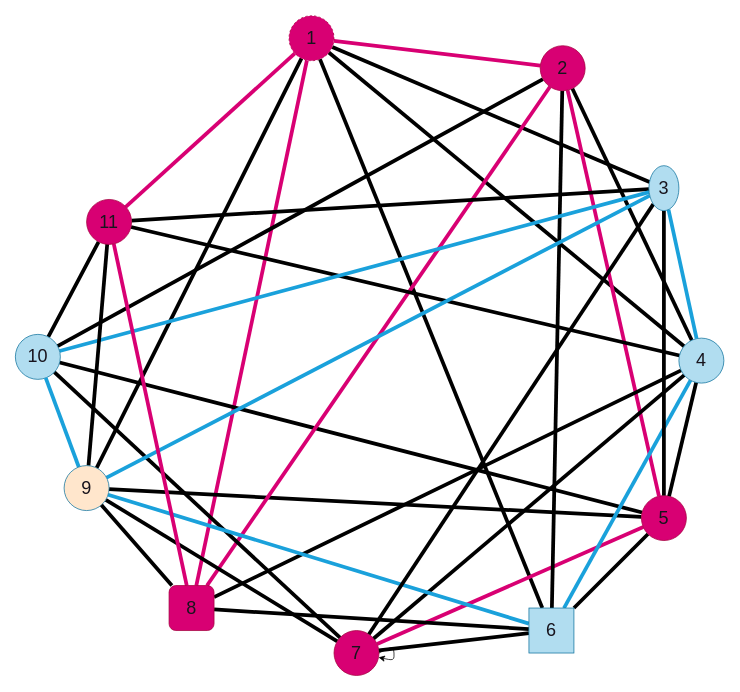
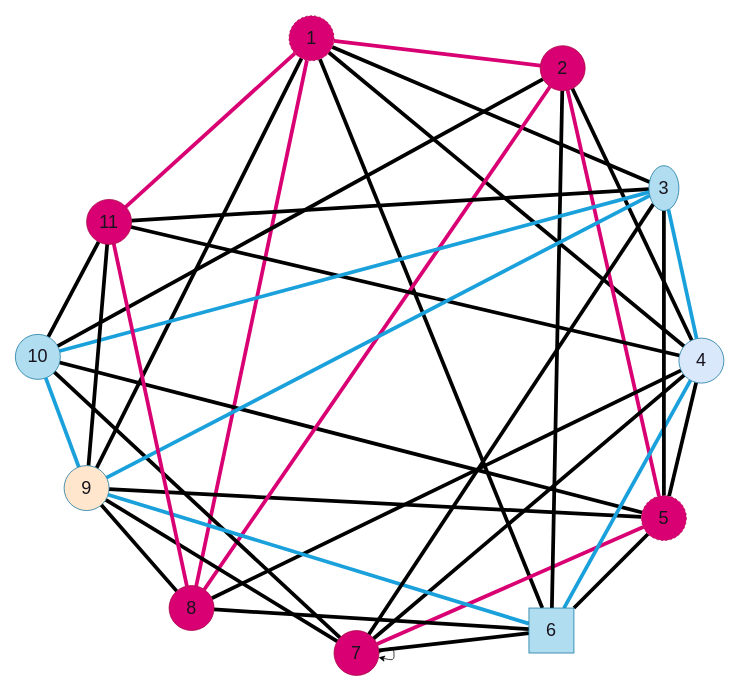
node "4": fillcolor #b1ddf0 -> #dae8fc
node "5": style solid -> dashed
node "8": shape rounded rectangle -> ellipse
